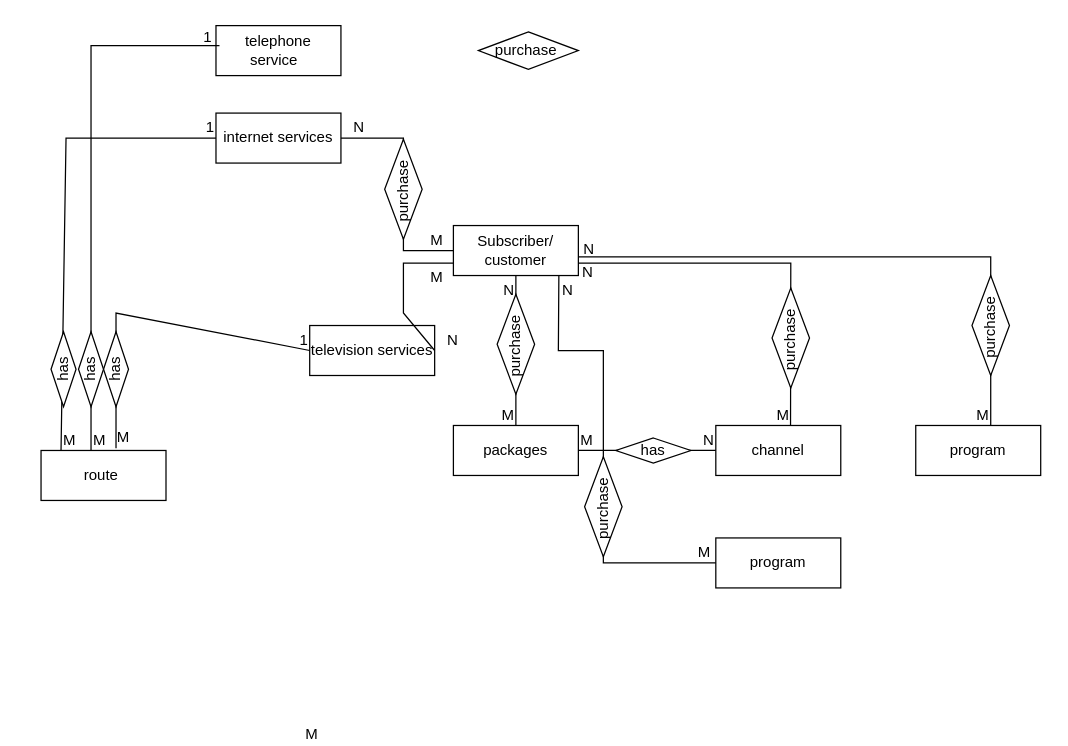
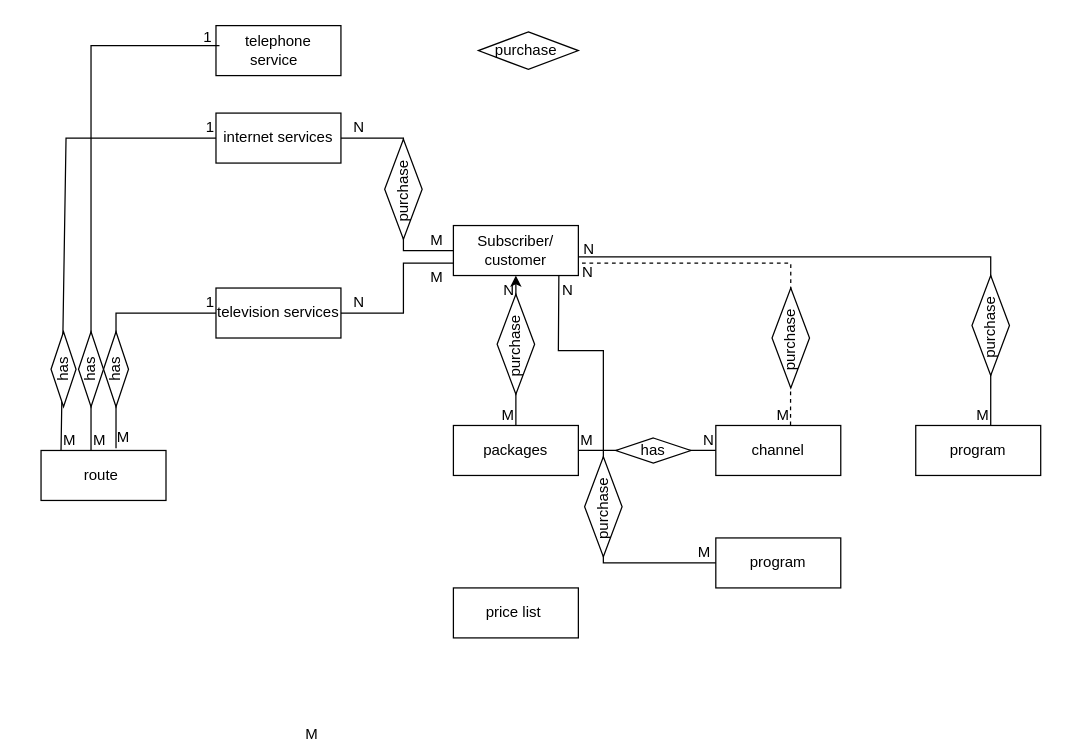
edge "Subscriber/ customer" -- "channel": style solid -> dashed
edge "Subscriber/ customer" -- "packages": arrowhead none -> classic
node "television services": moved (372, 351) -> (278, 313)
node "price list": added
